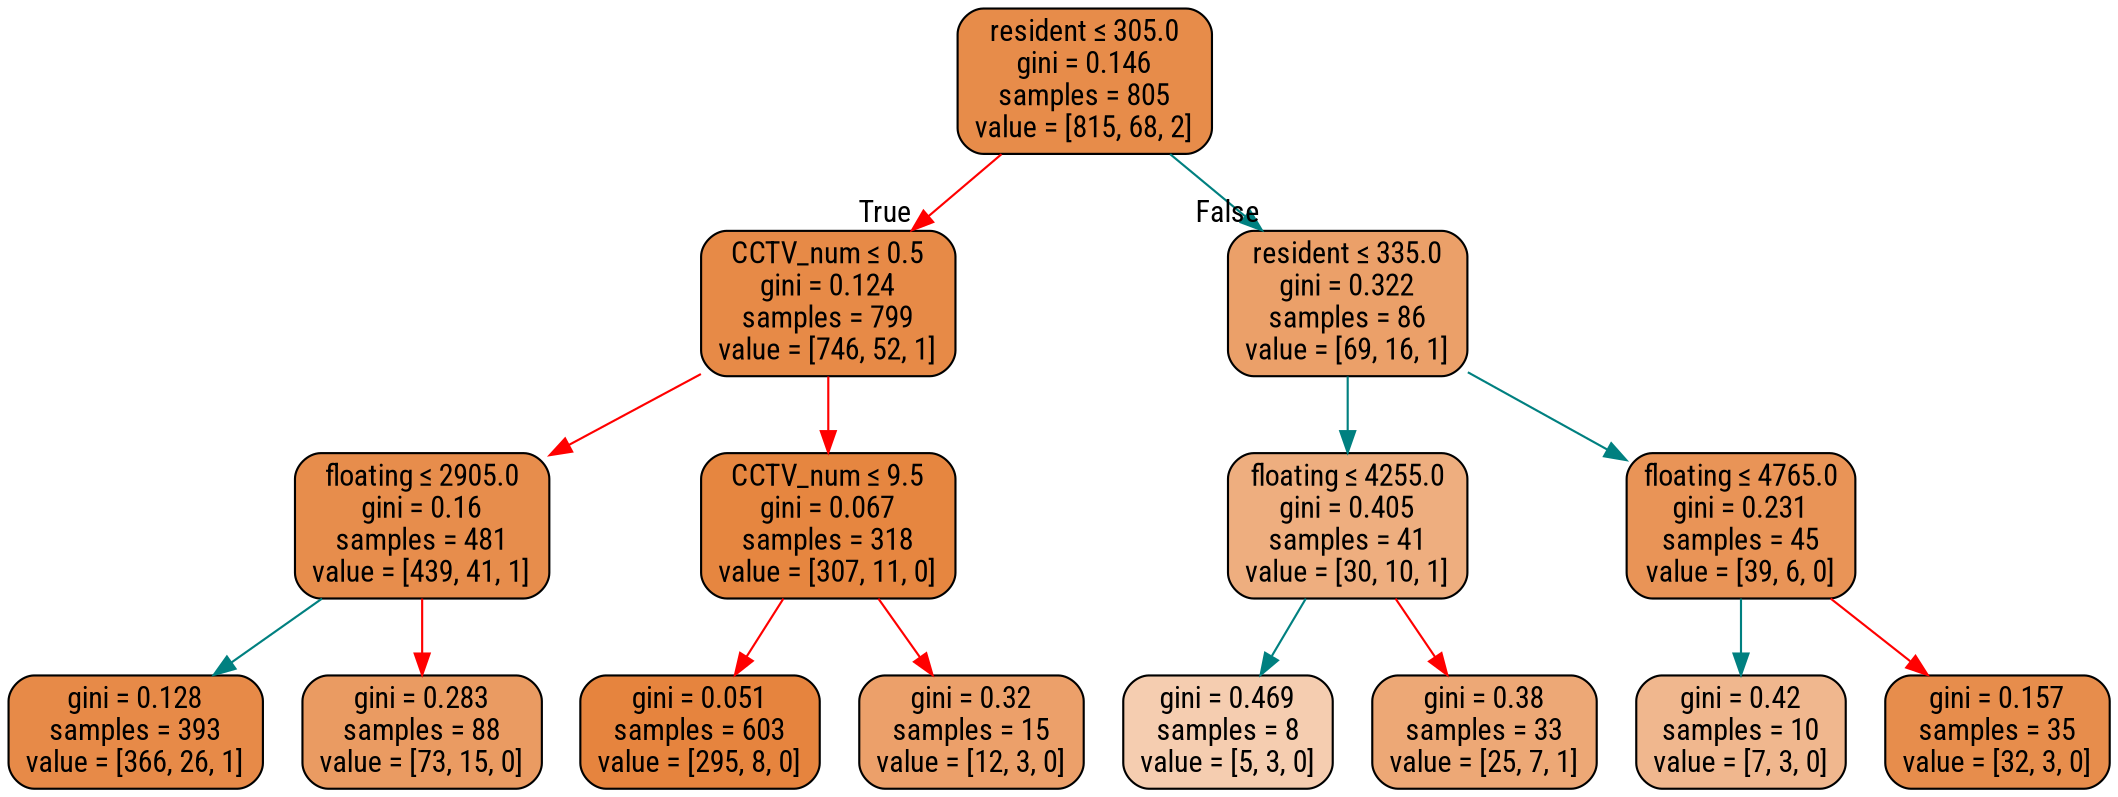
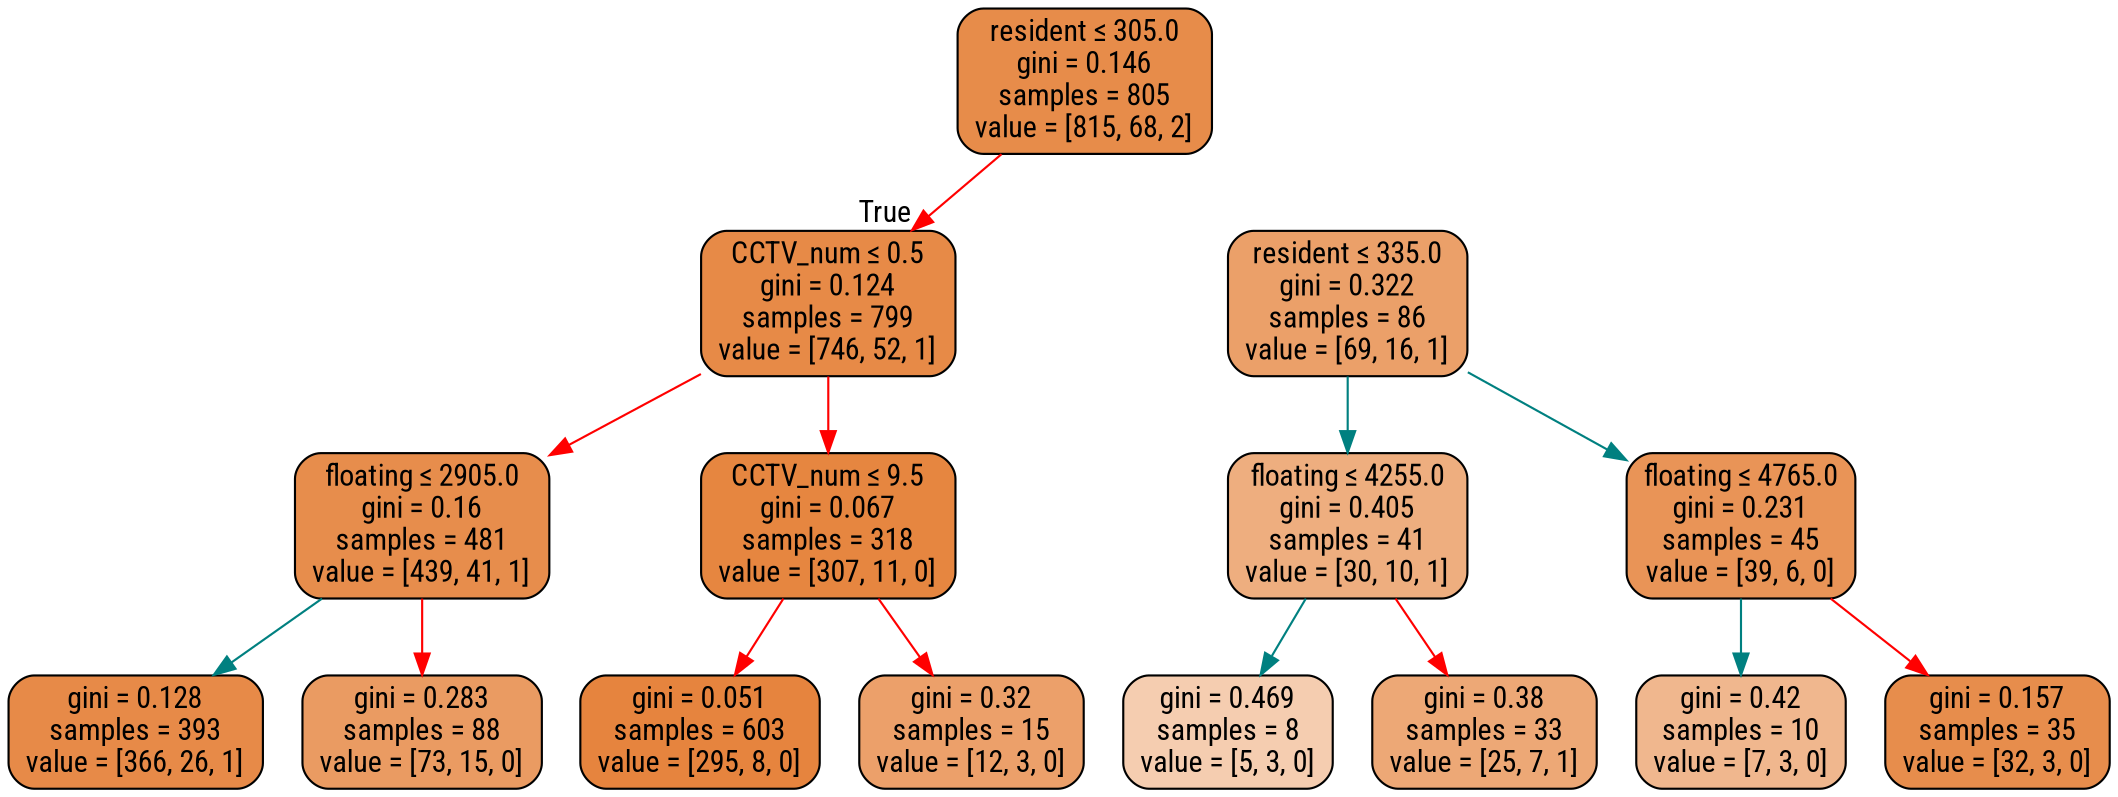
edge "resident ≤ 305.0" -> "resident ≤ 335.0": removed
